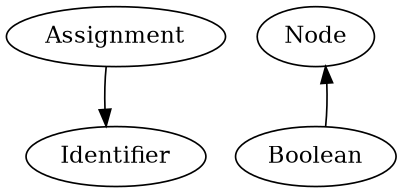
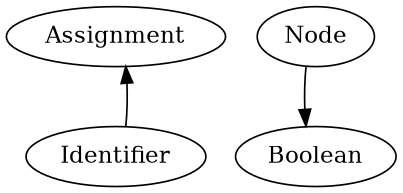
edge "Assignment" -> "Identifier": reversed
edge "Boolean" -> "Node": reversed
